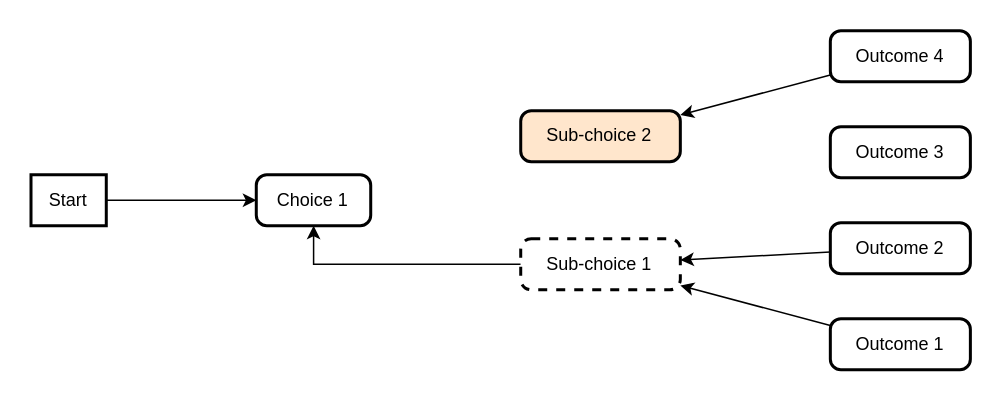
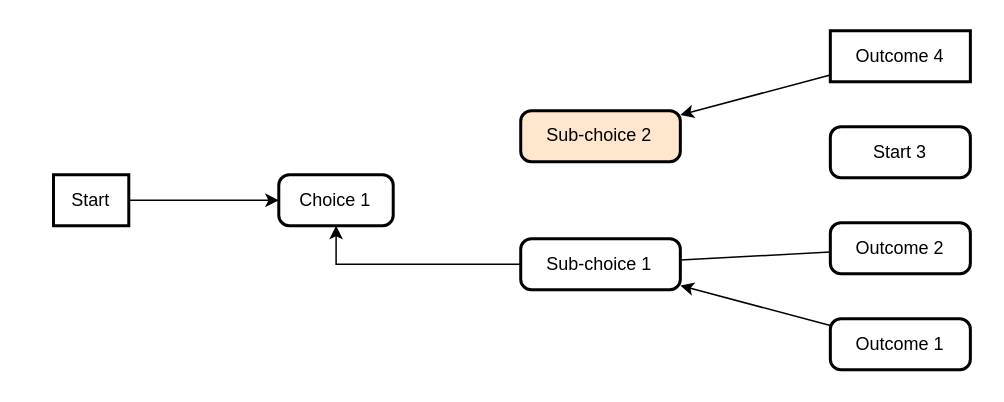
node "Outcome 4": shape rounded rectangle -> rectangle
node "Outcome 3": label "Outcome 3" -> "Start 3"
node "Start": moved (68, 200) -> (91, 200)
node "Choice 1": moved (313, 200) -> (336, 200)
edge "Outcome 2" -> "Sub-choice 1": arrowhead classic -> none
node "Sub-choice 1": style dashed -> solid
